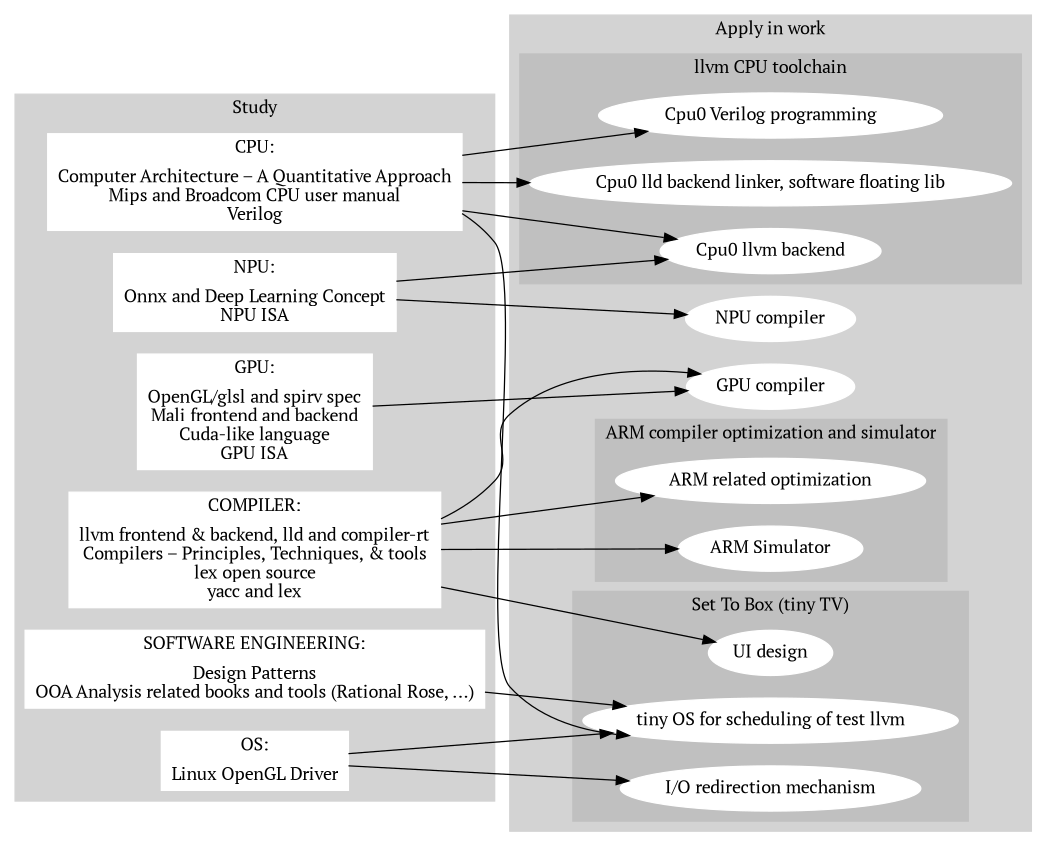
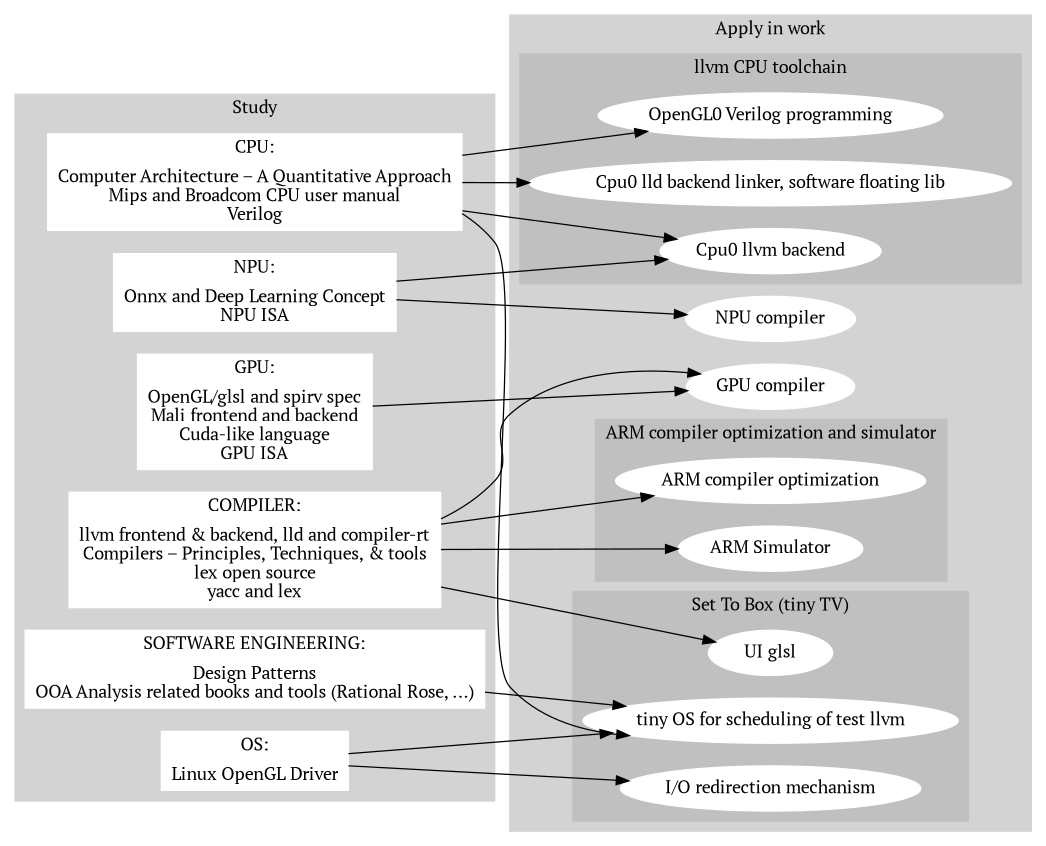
node "Cpu0 Verilog programming": label "Cpu0 Verilog programming" -> "OpenGL0 Verilog programming"
node "ARM related optimization": label "ARM related optimization" -> "ARM compiler optimization"
node "UI design": label "UI design" -> "UI glsl"
